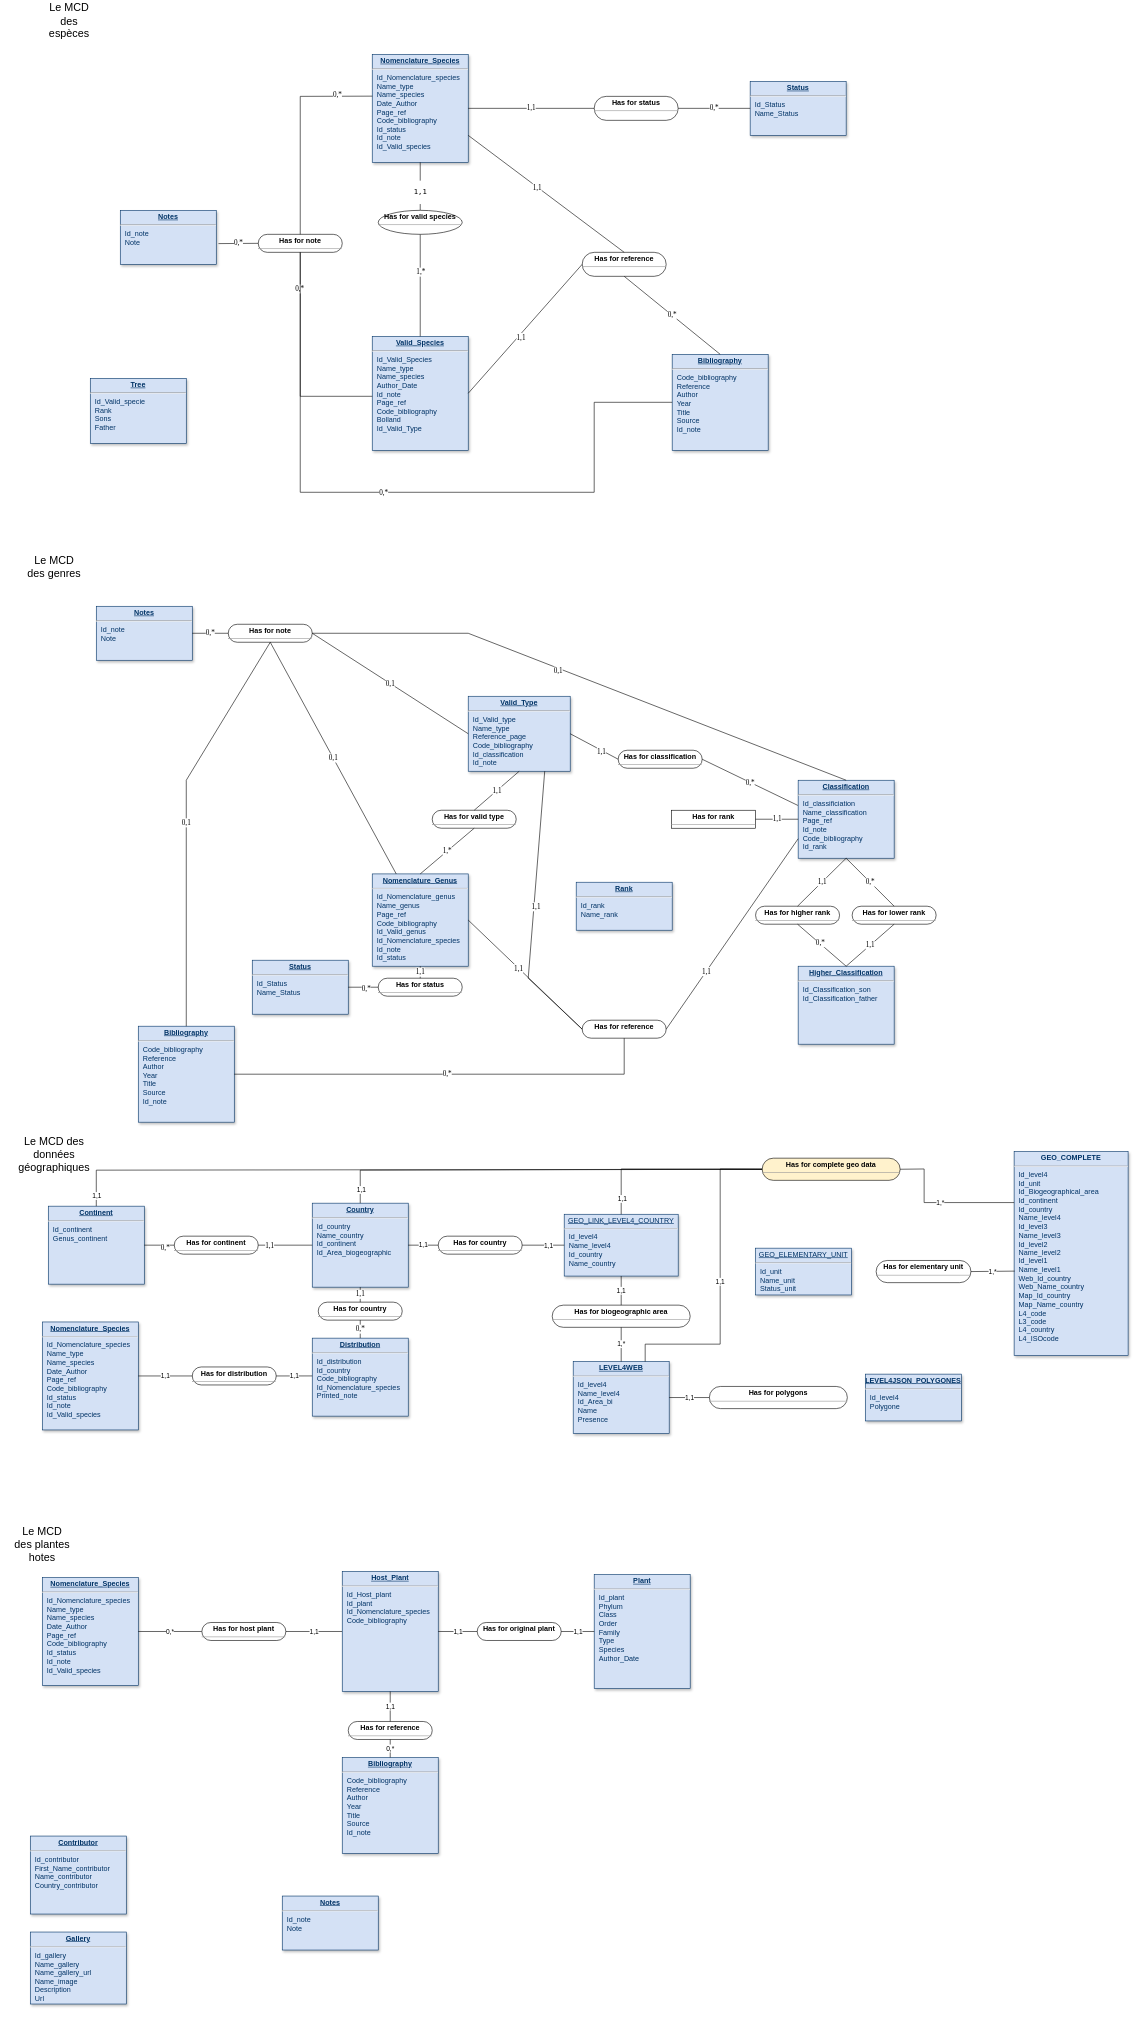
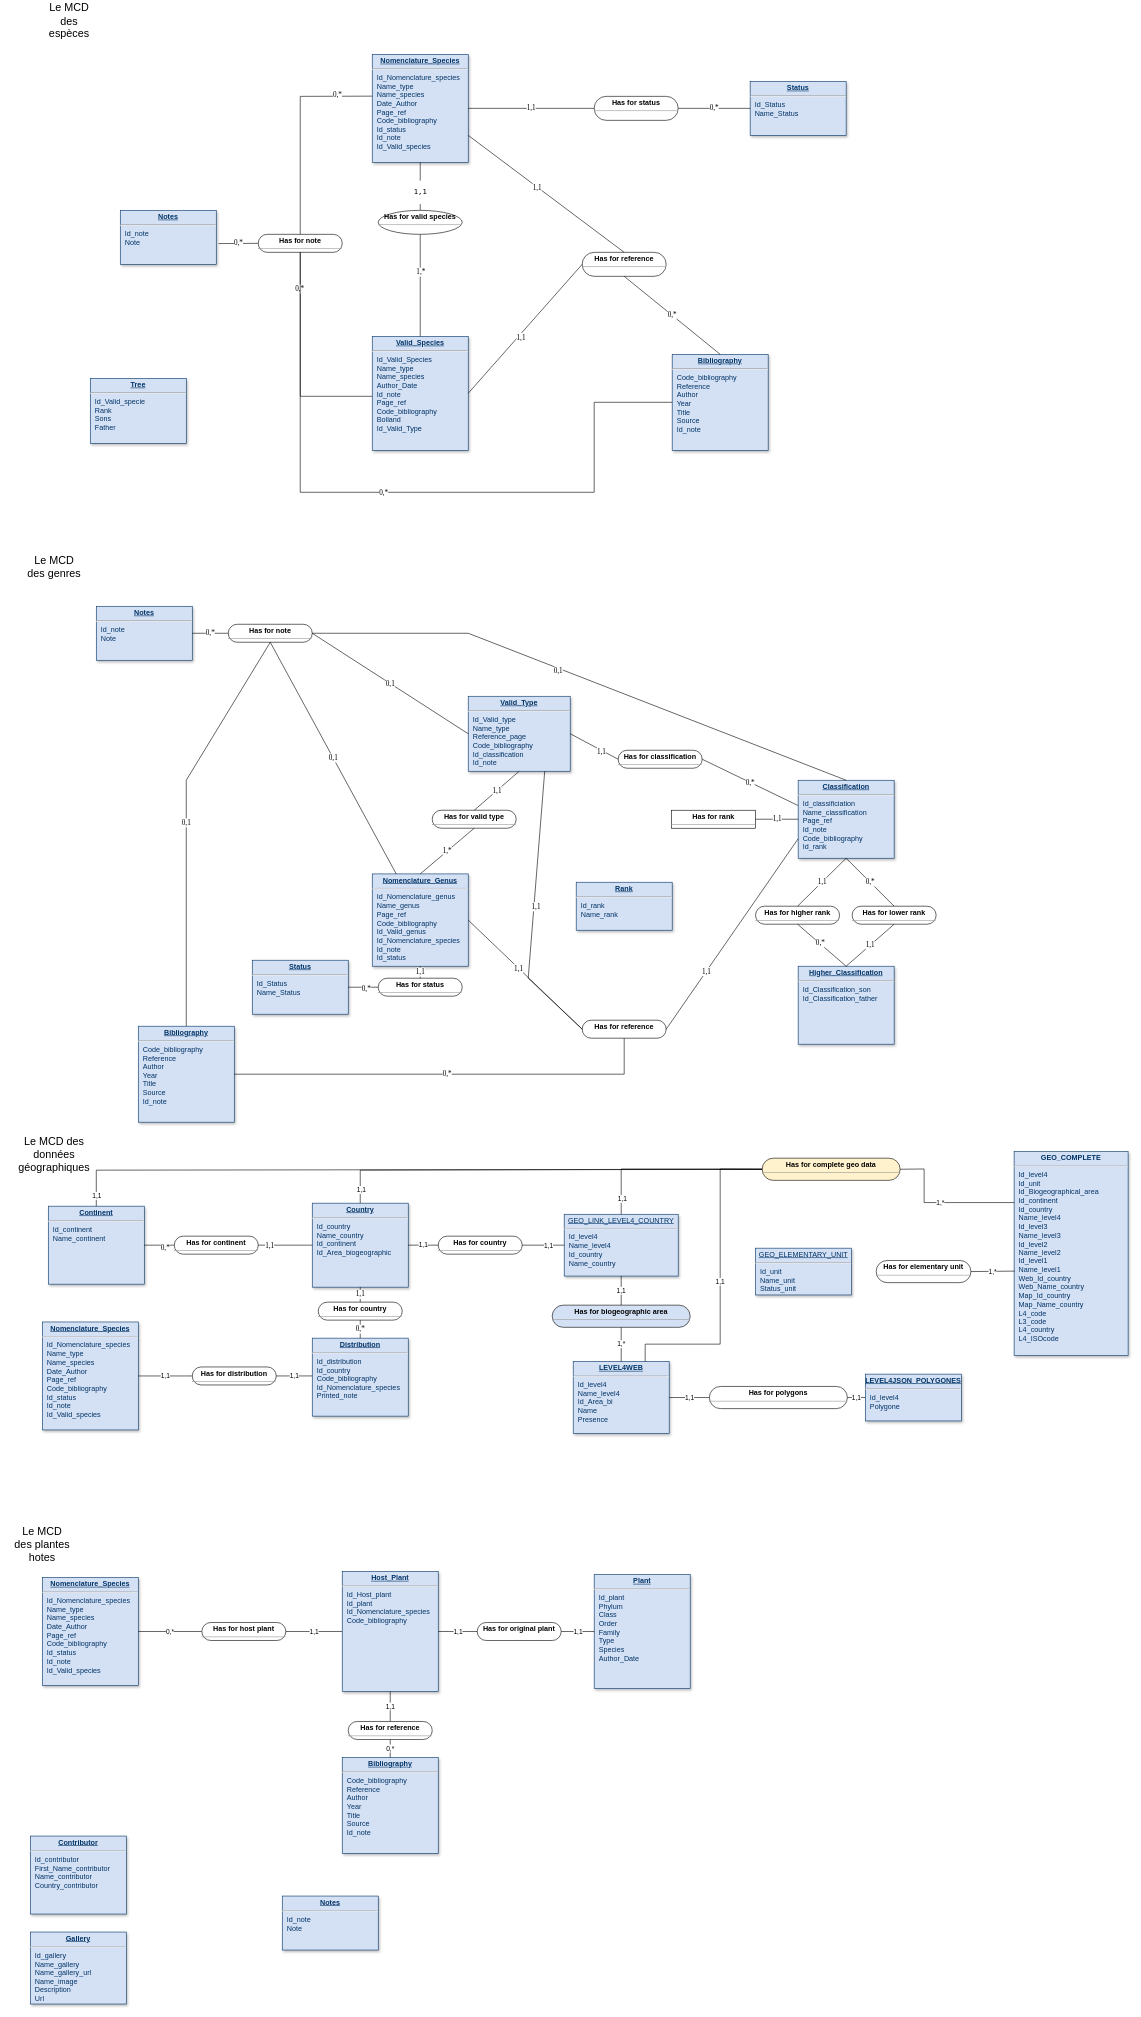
node "Continent Id_continent Genus_continent": label "Continent Id_continent Genus_continent" -> "Continent Id_continent Name_continent"
node "Has for biogeographic area": fillcolor #ffffff -> #d4e1f5
edge "Has for polygons" -- "LEVEL4JSON_POLYGONES Id_level4 Polygone": added, label "1,1"
